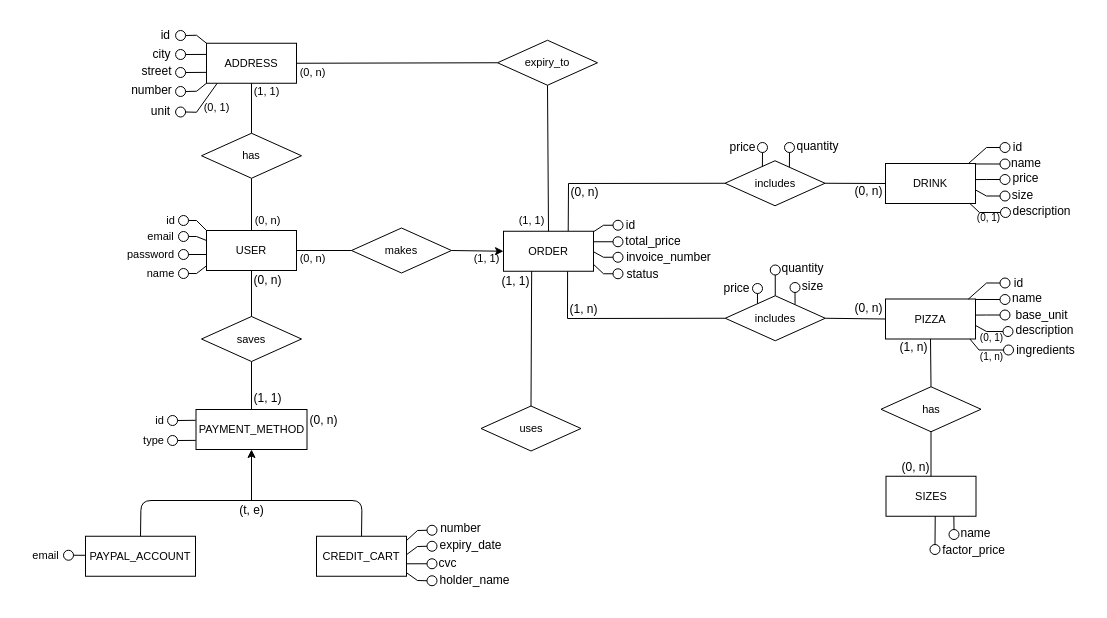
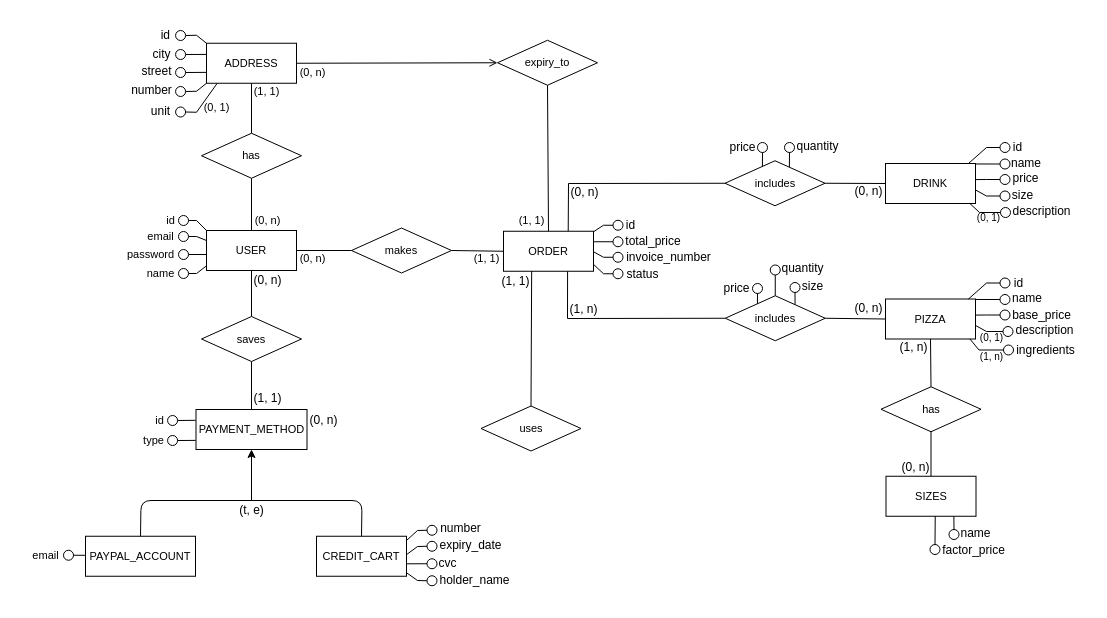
edge "expiry_to" -- "ADDRESS": arrowhead none -> open
edge "makes" -> "ORDER": arrowhead classic -> none
node "base_unit": label "base_unit" -> "base_price"
